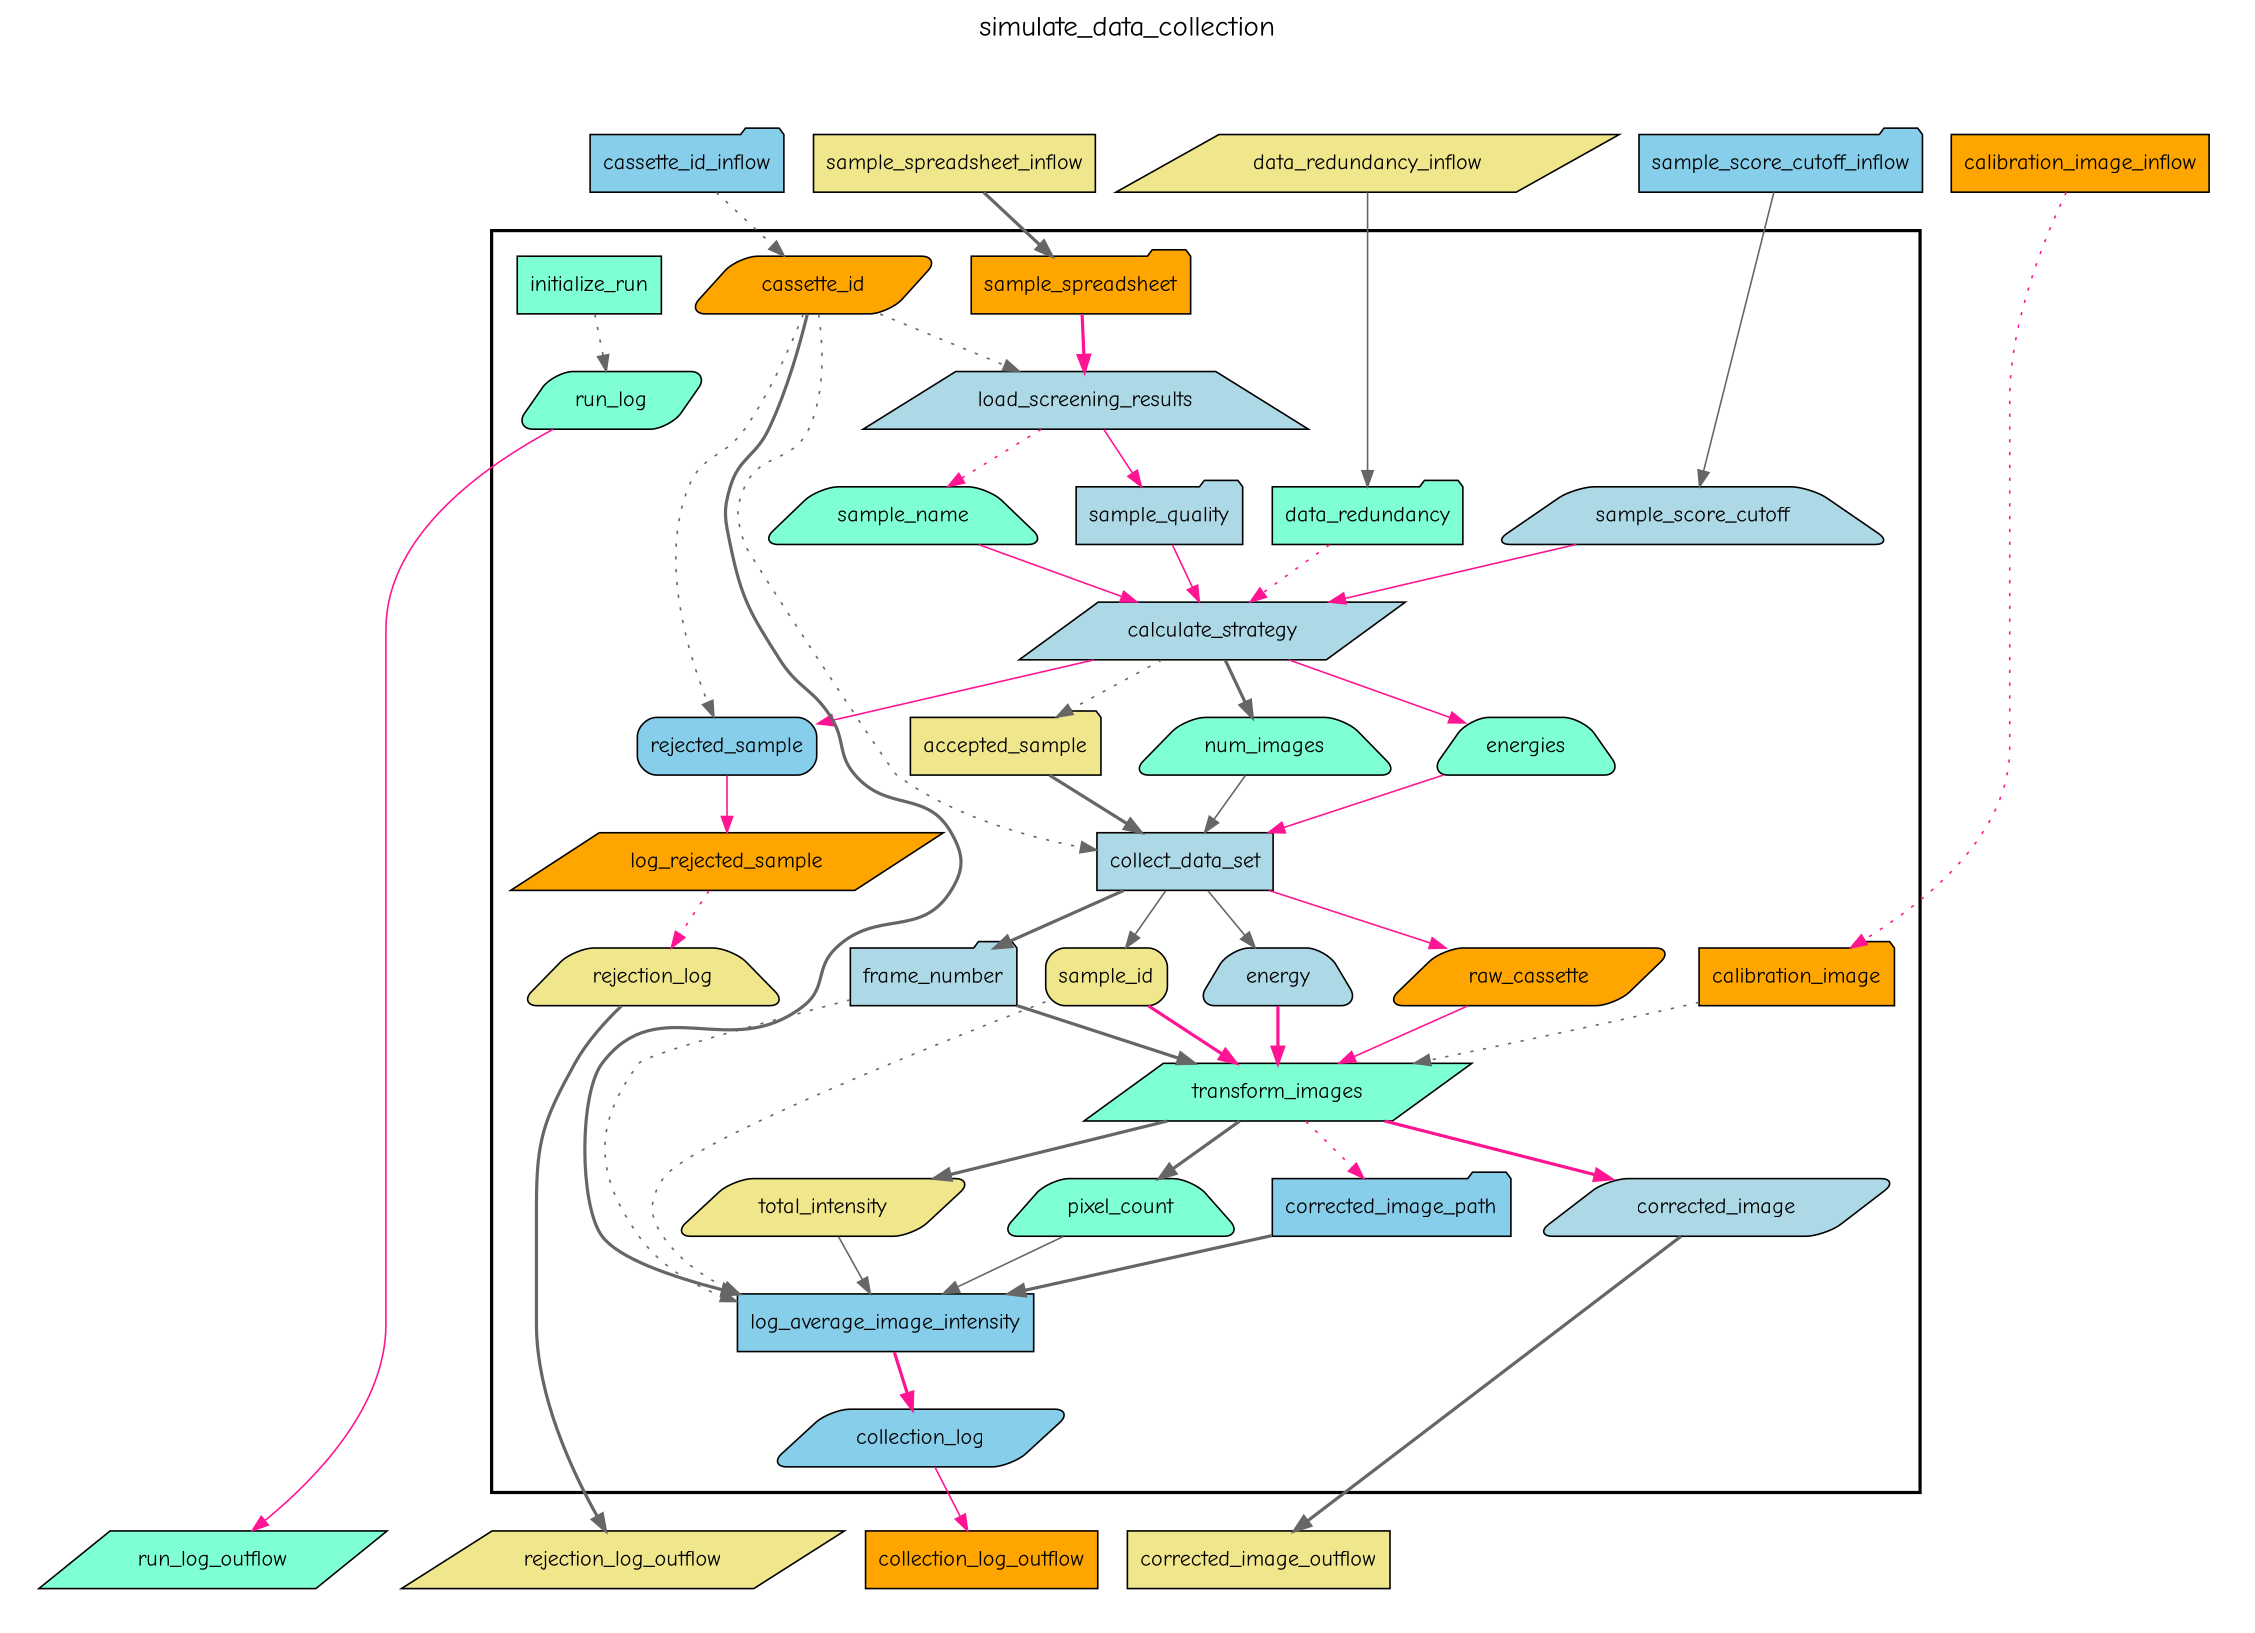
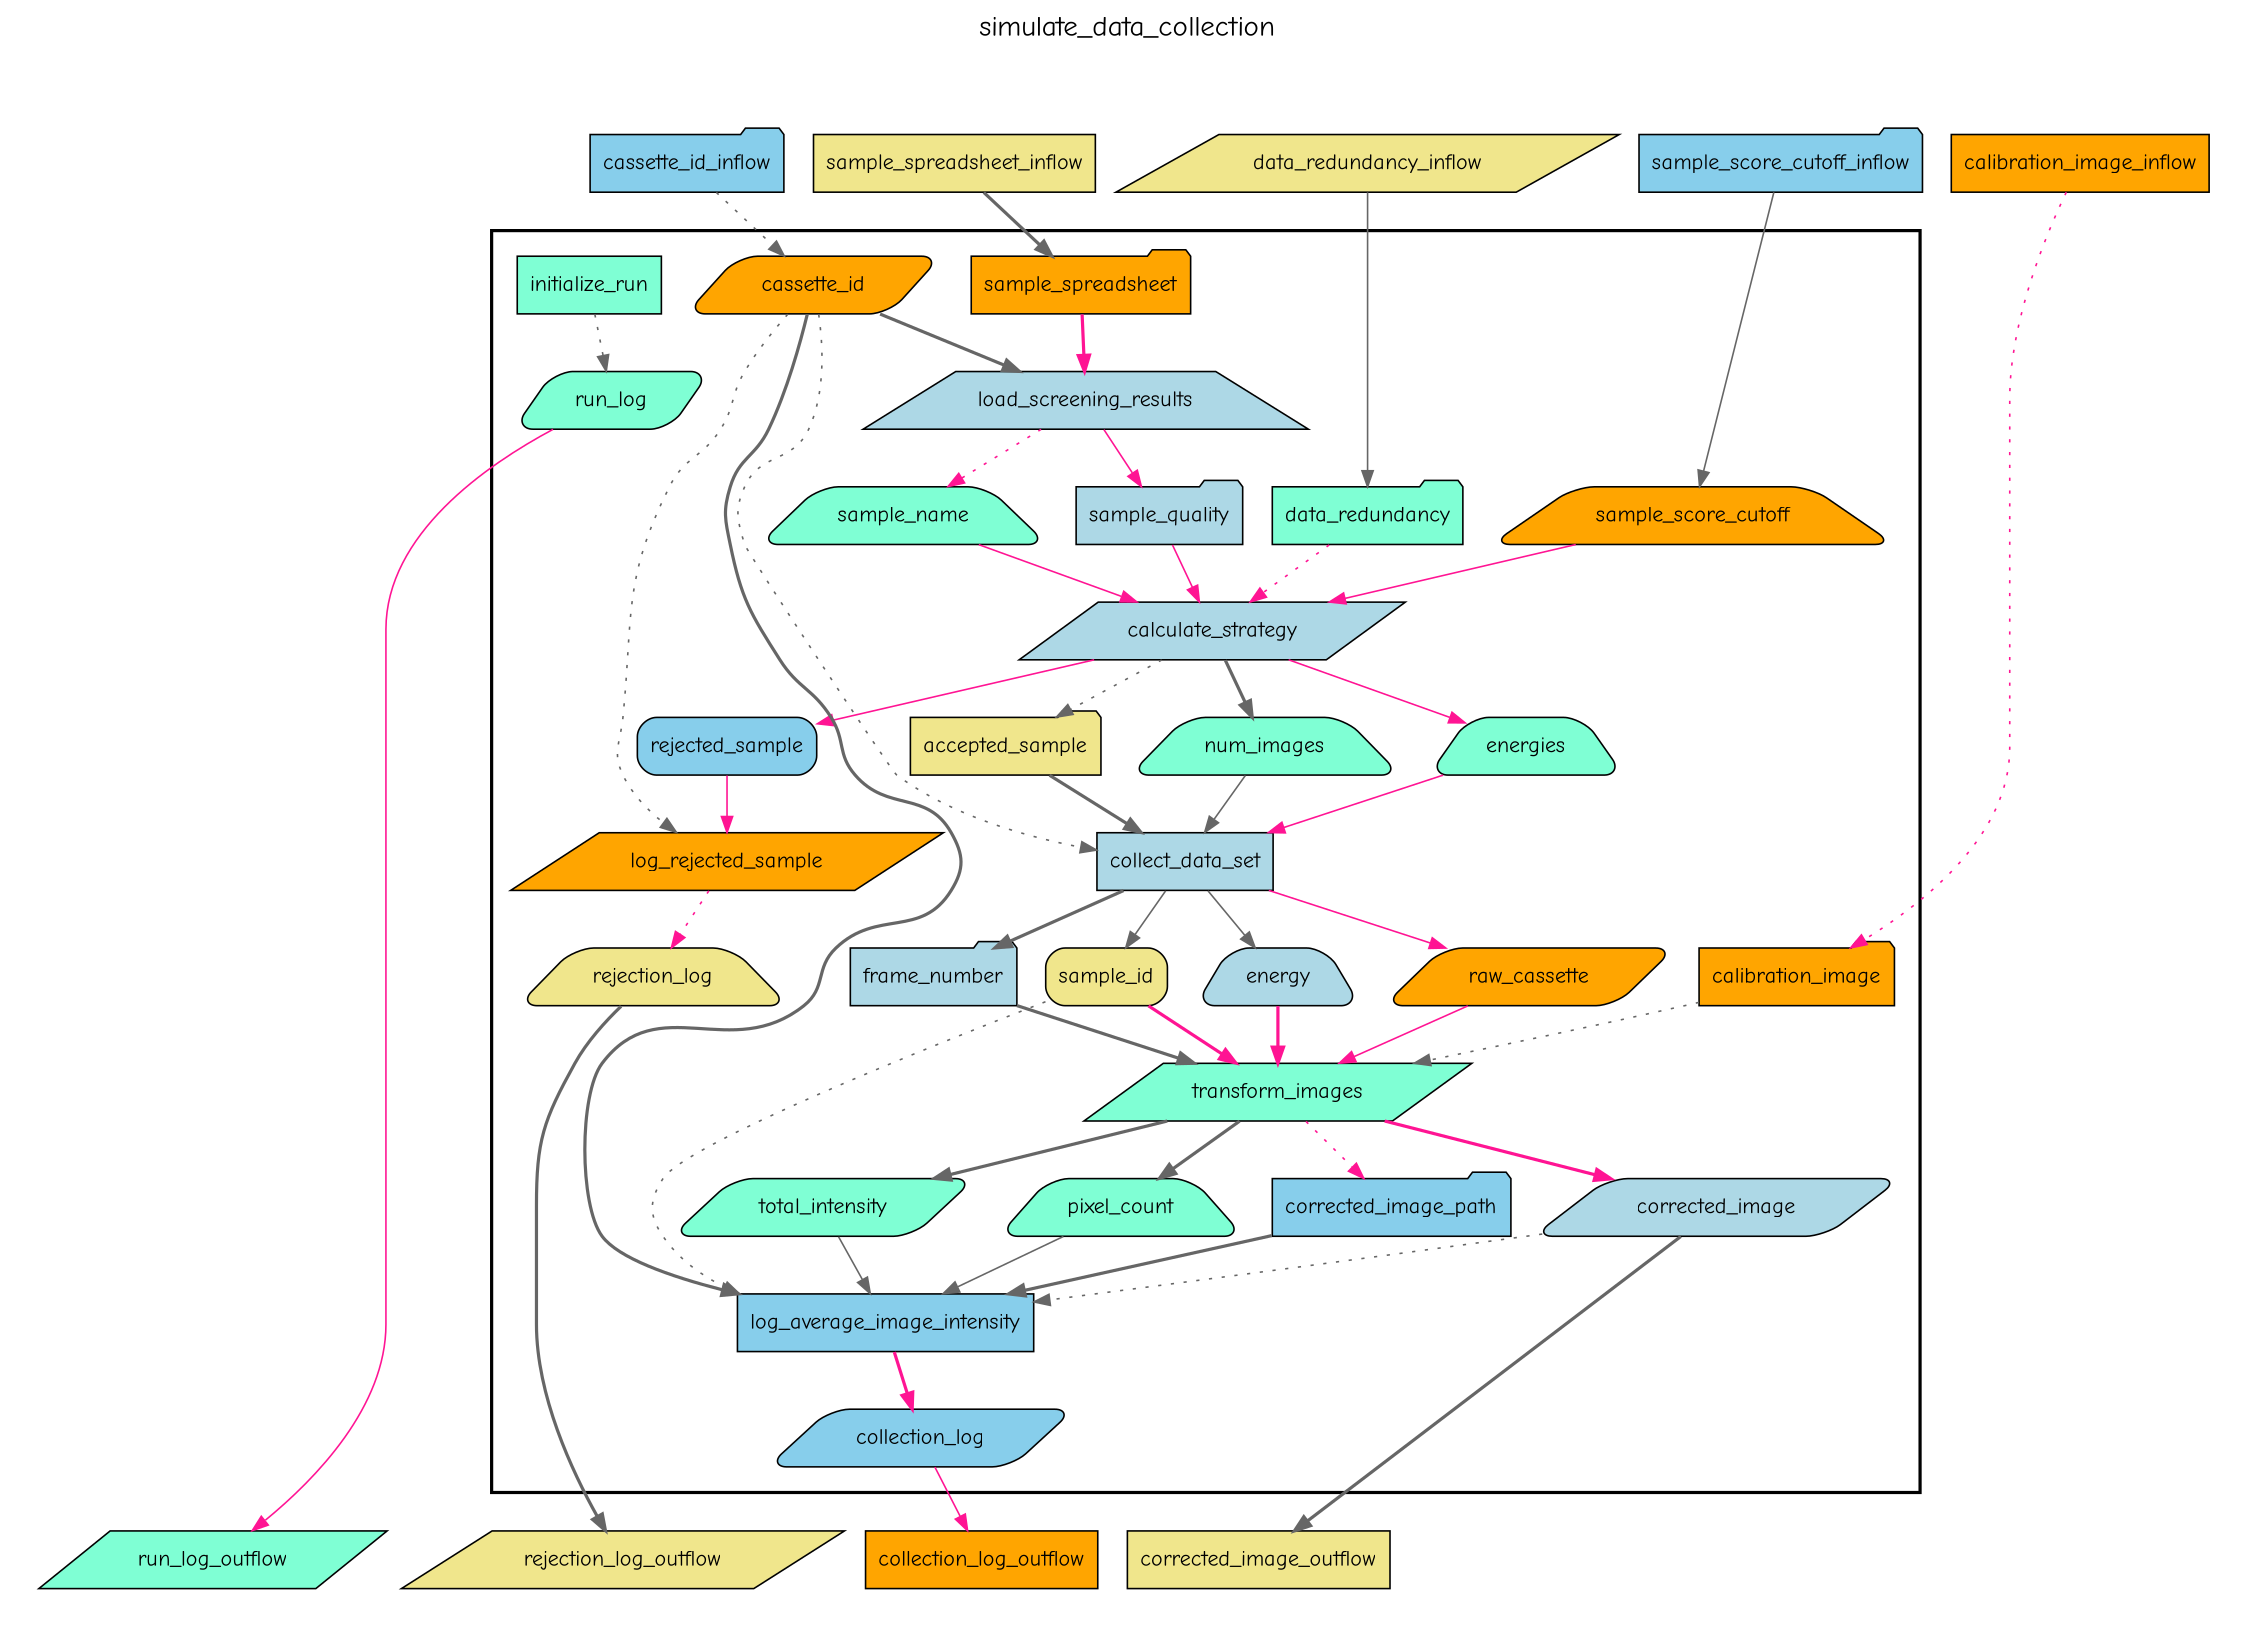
edge "cassette_id" -> "load_screening_results": style dotted -> bold
edge "cassette_id" -> "rejected_sample": now "cassette_id" -> "log_rejected_sample"
node "sample_score_cutoff": fillcolor lightblue -> orange
edge "frame_number" -> "log_average_image_intensity": now "corrected_image" -> "log_average_image_intensity"
node "total_intensity": fillcolor khaki -> aquamarine
